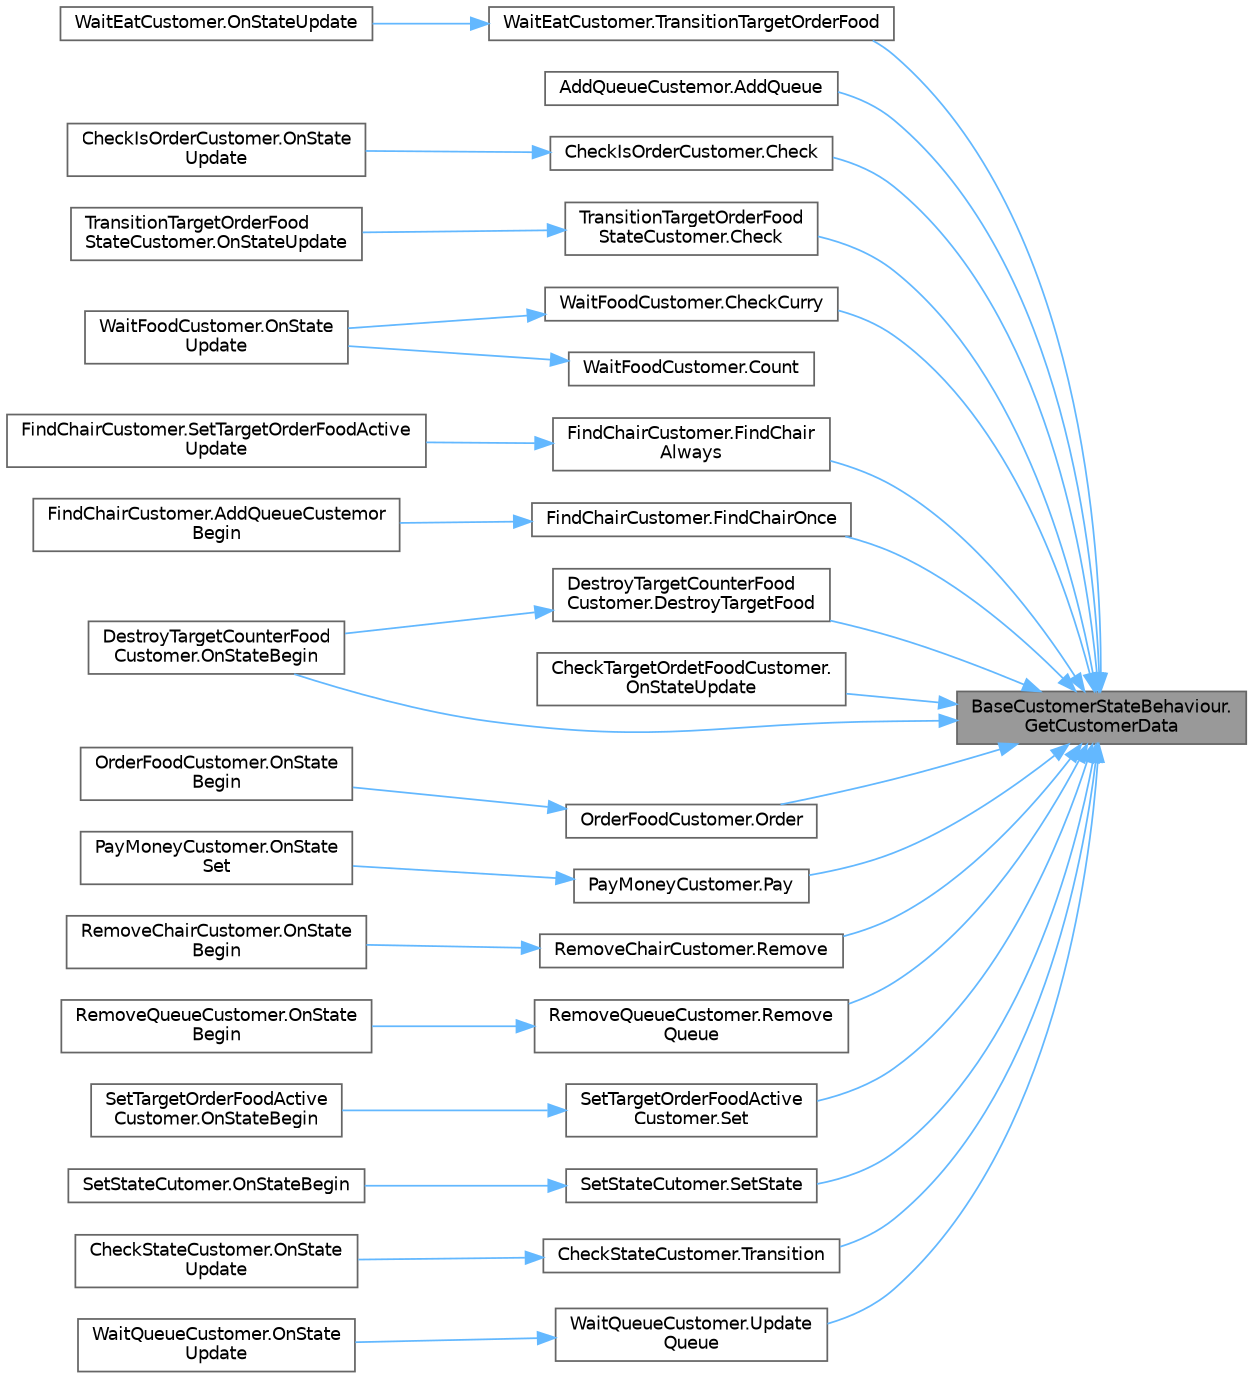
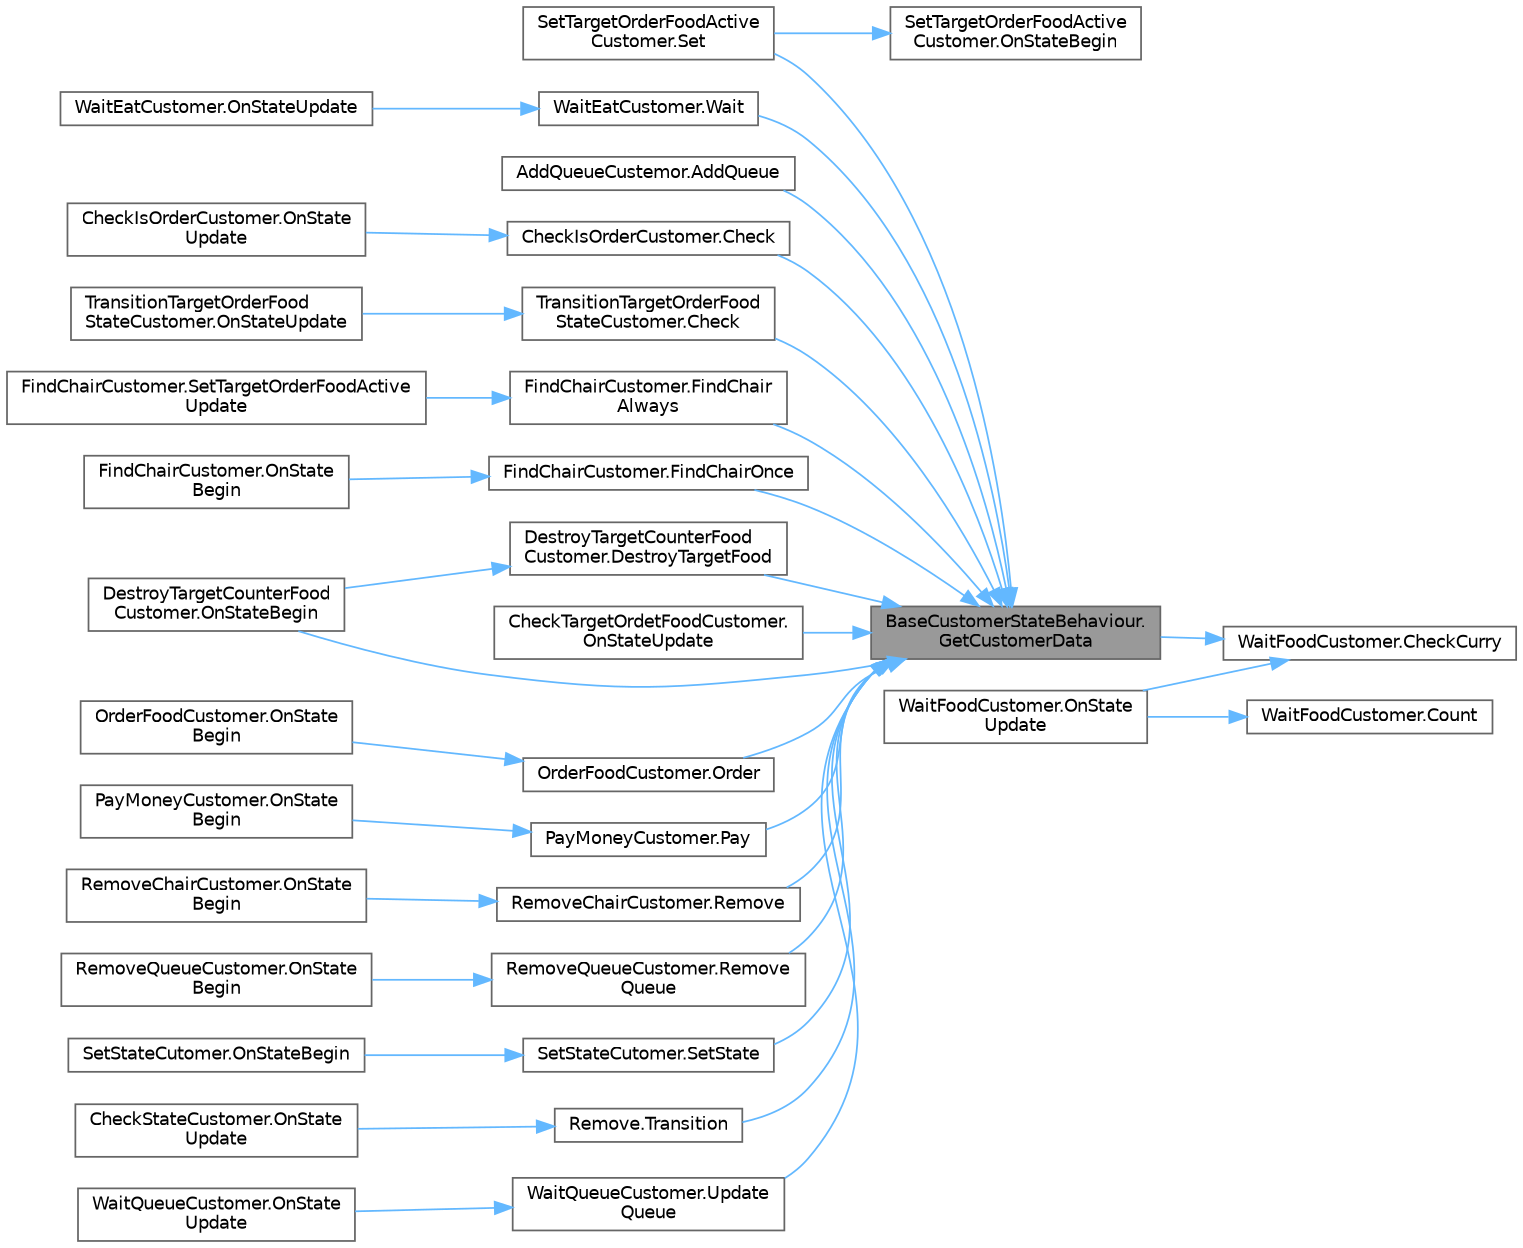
node "WaitEatCustomer.TransitionTargetOrderFood": label "WaitEatCustomer.TransitionTargetOrderFood" -> "WaitEatCustomer.Wait"
edge "WaitFoodCustomer.CheckCurry" -> "BaseCustomerStateBehaviour. GetCustomerData": reversed
node "FindChairCustomer.AddQueueCustemor Begin": label "FindChairCustomer.AddQueueCustemor Begin" -> "FindChairCustomer.OnState Begin"
node "PayMoneyCustomer.OnState Set": label "PayMoneyCustomer.OnState Set" -> "PayMoneyCustomer.OnState Begin"
edge "SetTargetOrderFoodActive Customer.OnStateBegin" -> "SetTargetOrderFoodActive Customer.Set": reversed
node "CheckStateCustomer.Transition": label "CheckStateCustomer.Transition" -> "Remove.Transition"
